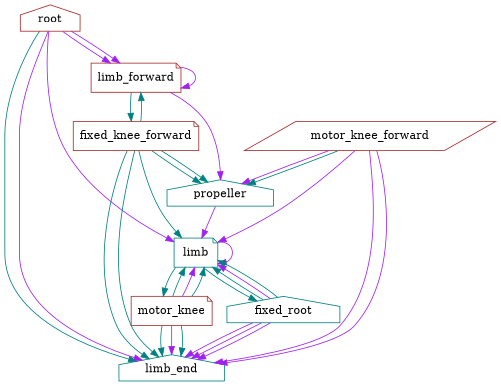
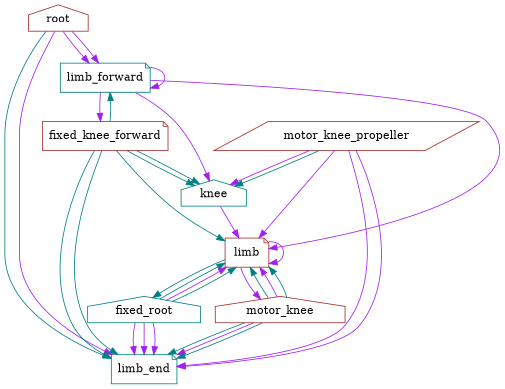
node "limb_forward": color brown -> teal
edge "limb_forward" -> "fixed_knee_forward": color teal -> purple
node "motor_knee_forward": label "motor_knee_forward" -> "motor_knee_propeller"
edge "root" -> "limb": now "limb_forward" -> "limb"
node "propeller": label "propeller" -> "knee"
node "limb": color teal -> brown
edge "limb" -> "motor_knee": color teal -> purple
node "motor_knee": shape note -> house
node "limb_end": shape house -> note
